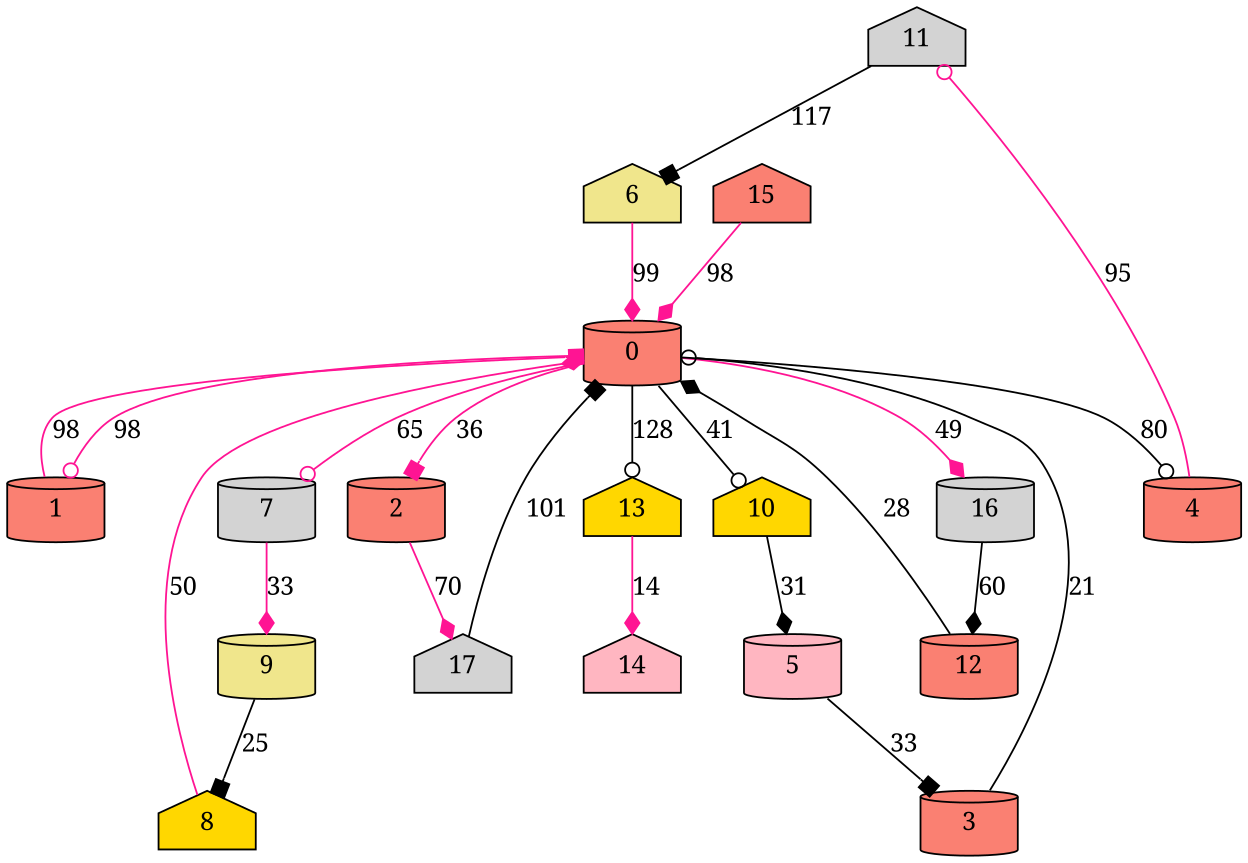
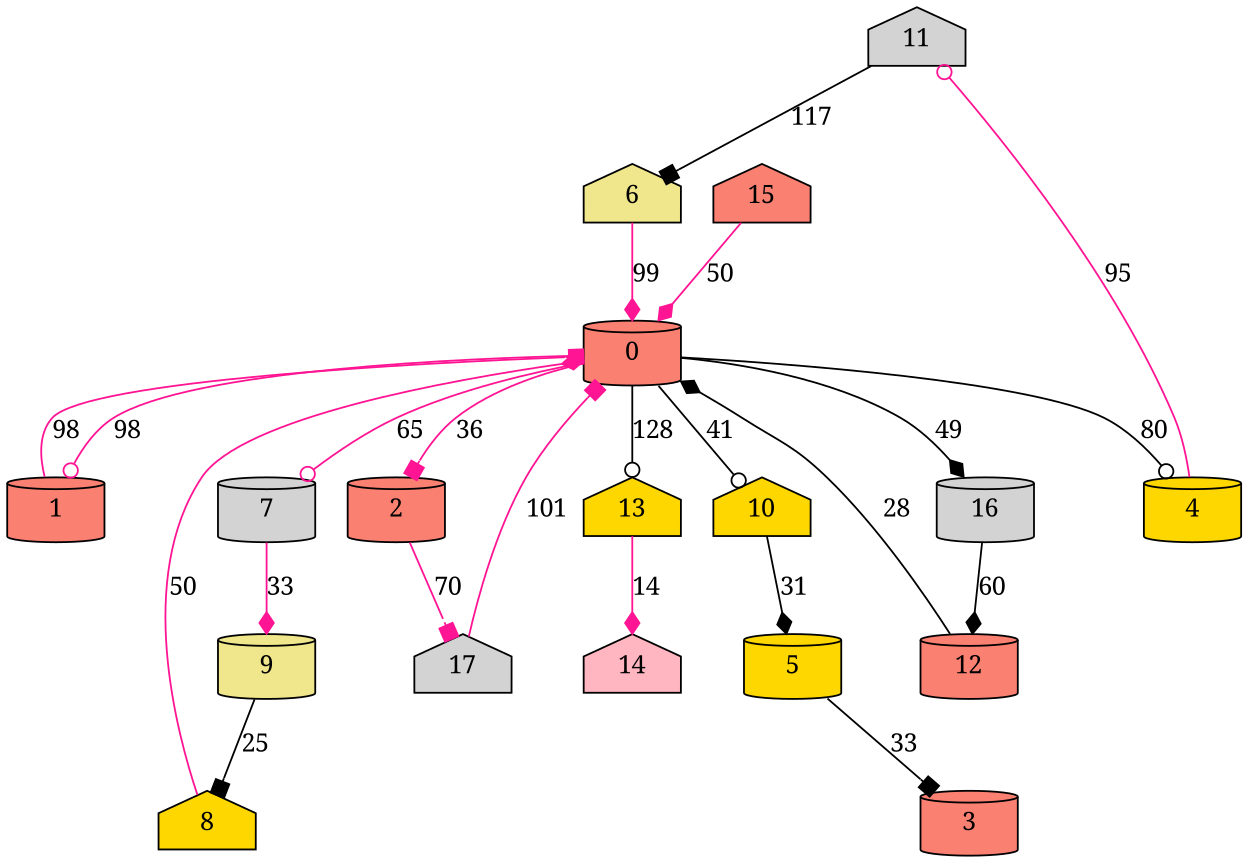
edge "15" -> "0": label "98" -> "50"
edge "0" -> "16": color deeppink -> black
edge "3" -> "0": removed, label "21"
edge "17" -> "0": color black -> deeppink
node "4": fillcolor salmon -> gold
edge "2" -> "17": arrowhead diamond -> box
node "5": fillcolor lightpink -> gold
